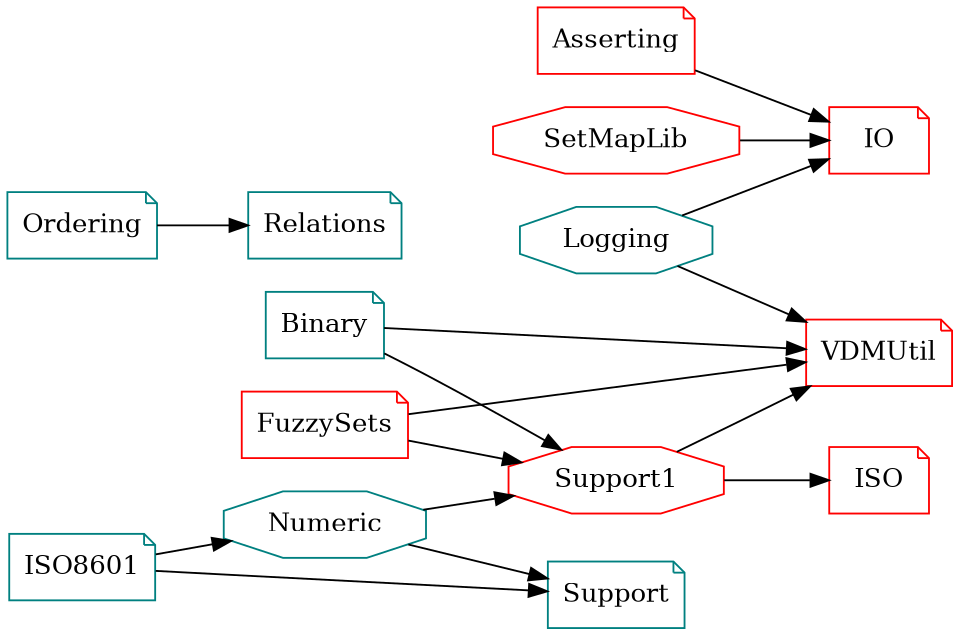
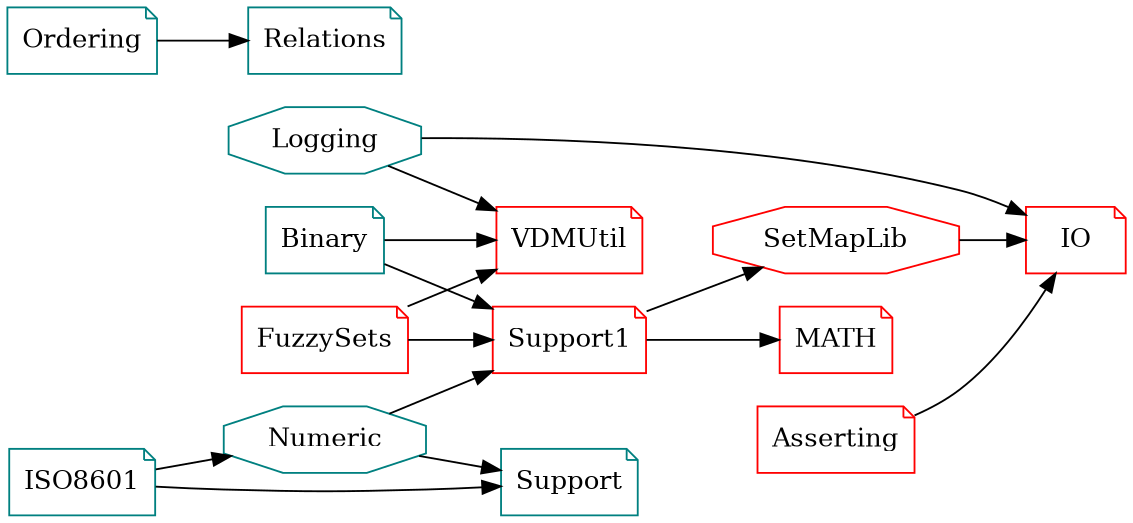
edge "Support1" -> "VDMUtil": now "Support1" -> "SetMapLib"
node "Support1": shape octagon -> note
node "ISO": label "ISO" -> "MATH"
